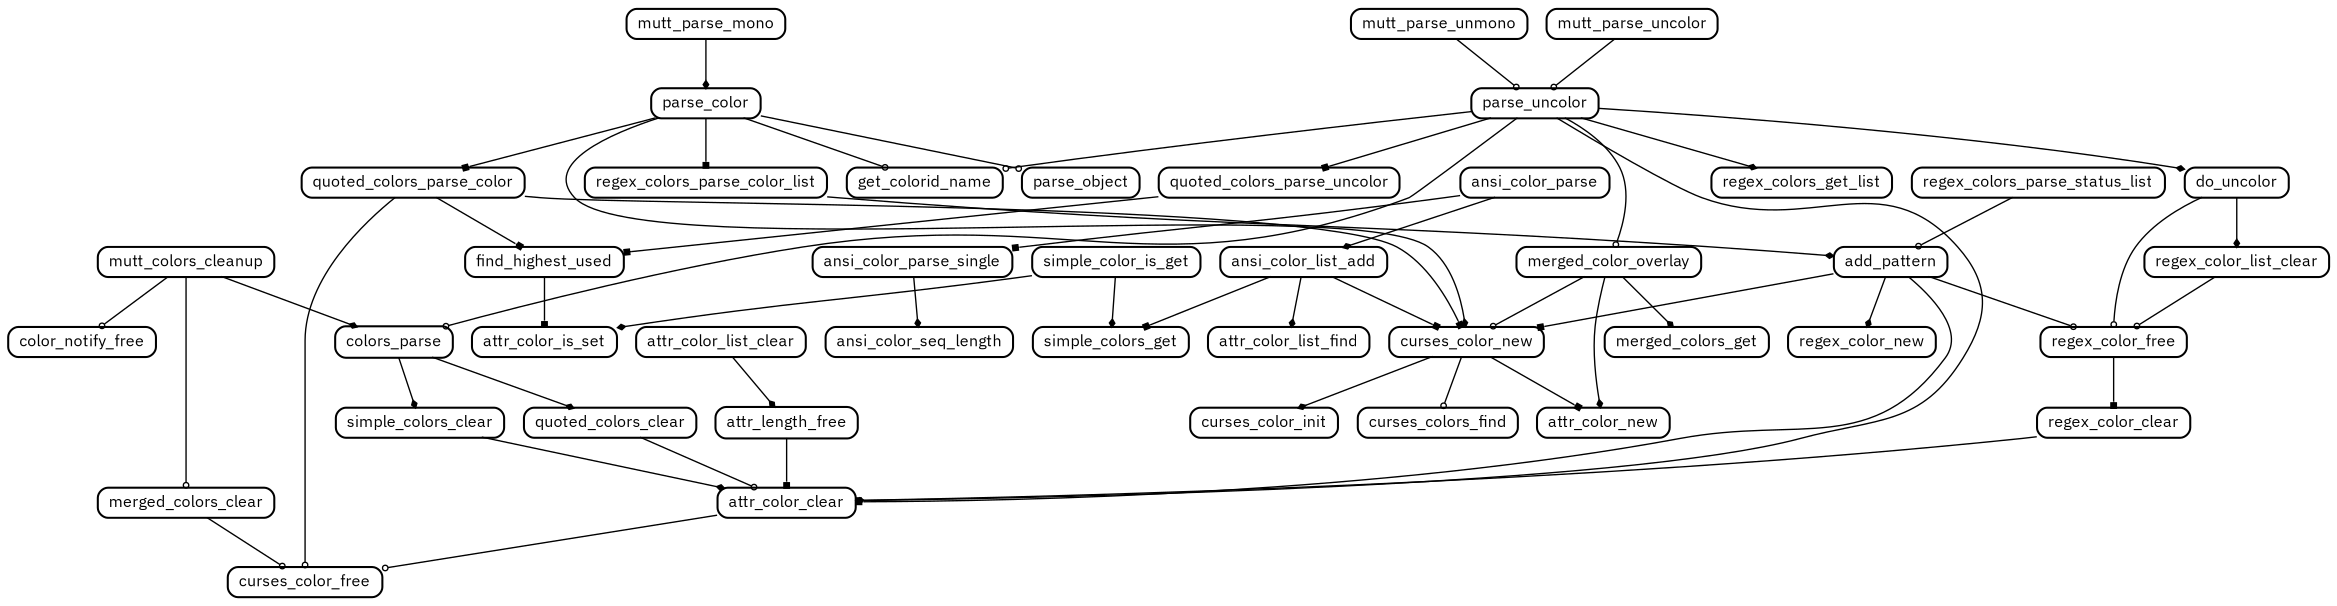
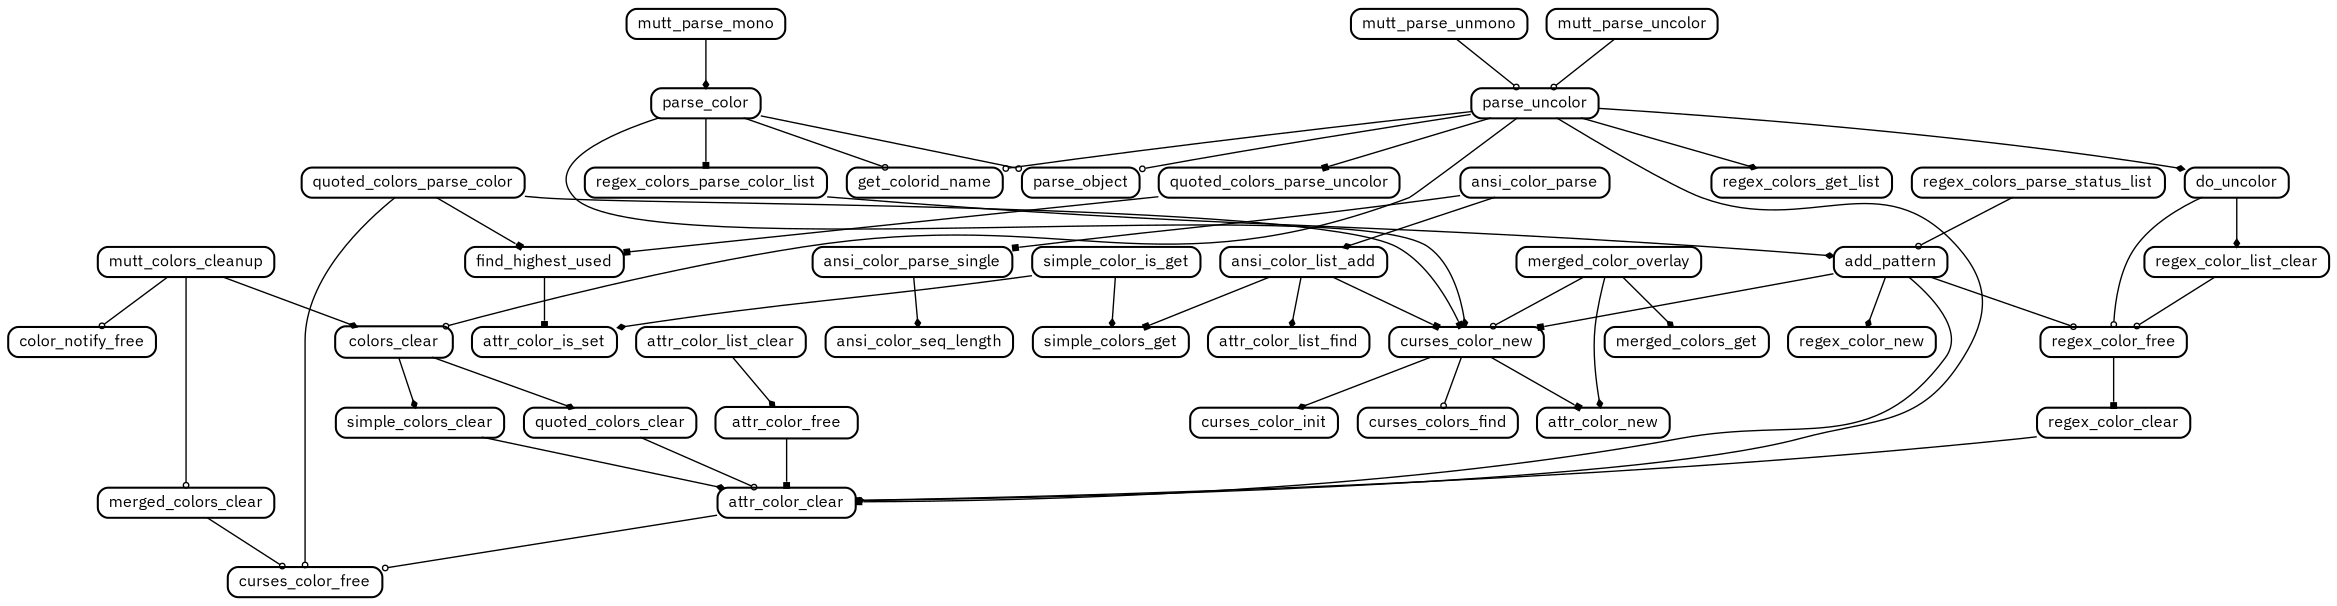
edge "parse_color" -> "quoted_colors_parse_color": removed
edge "parse_uncolor" -> "merged_color_overlay": now "parse_uncolor" -> "parse_object"
node "colors_parse": label "colors_parse" -> "colors_clear"
node "attr_length_free": label "attr_length_free" -> "attr_color_free"
